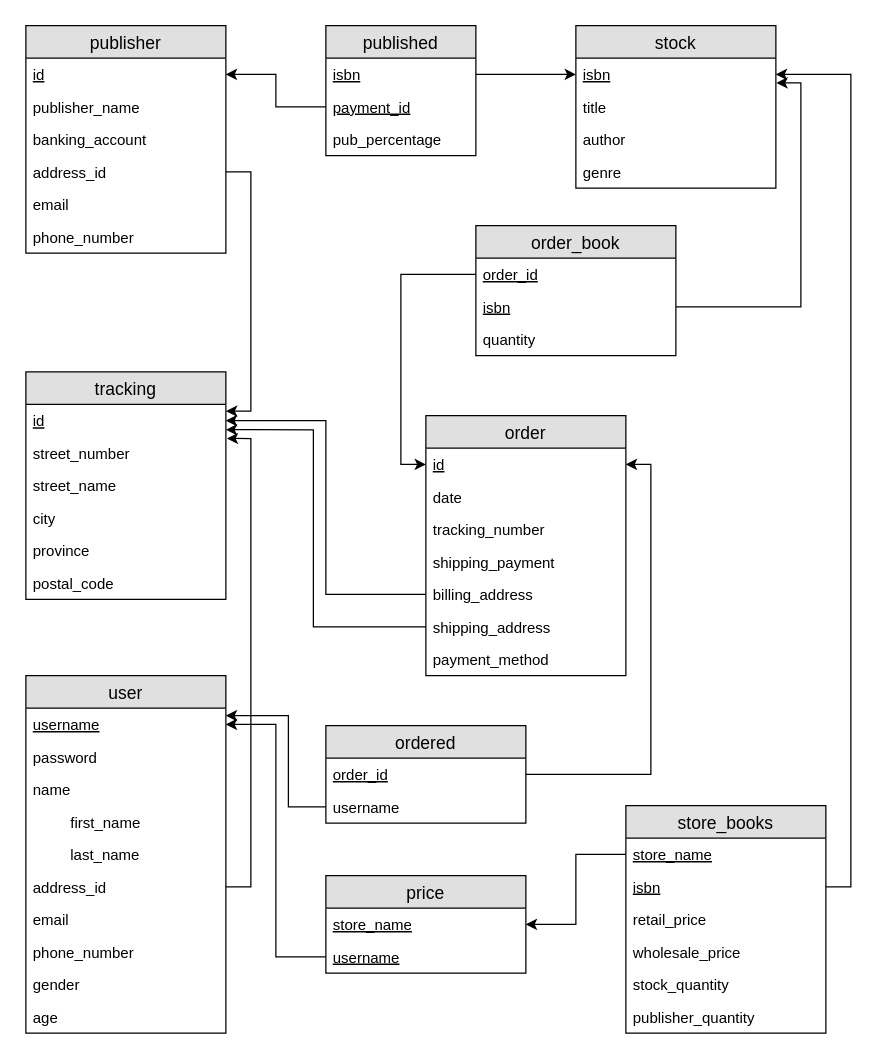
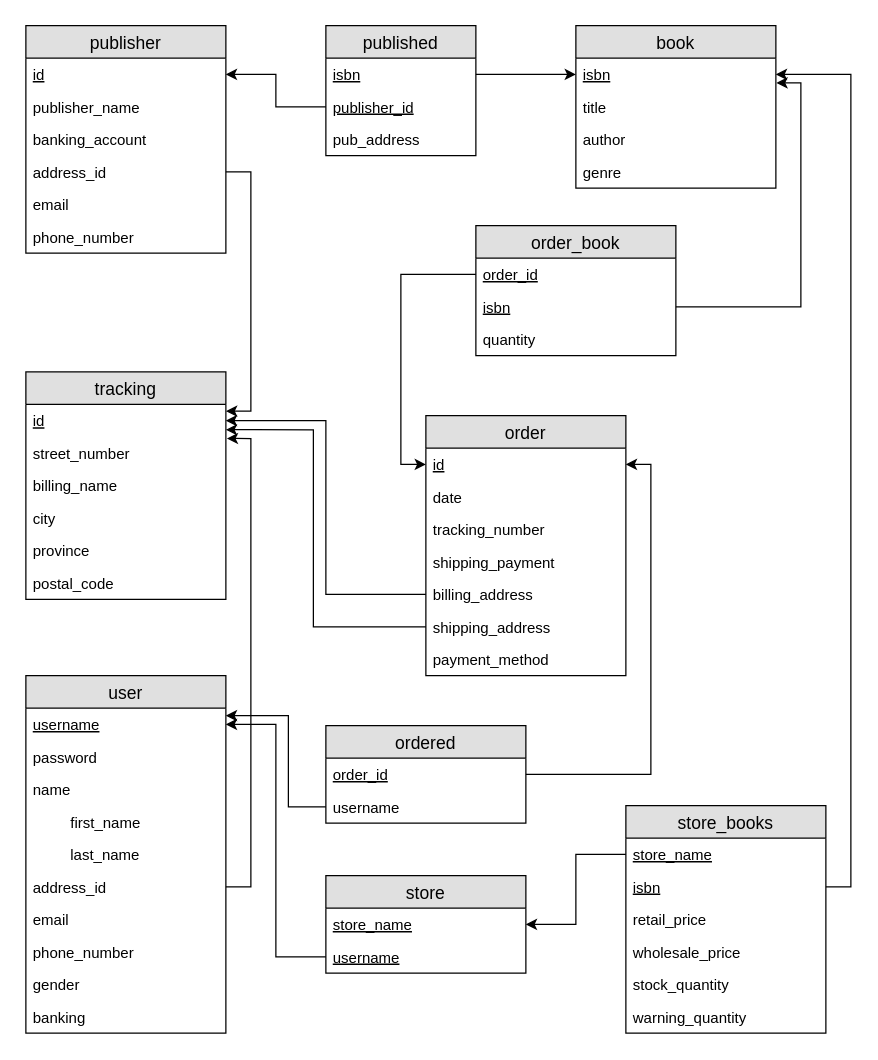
node "stock": label "stock" -> "book"
node "payment_id": label "payment_id" -> "publisher_id"
node "pub_percentage": label "pub_percentage" -> "pub_address"
node "street_name": label "street_name" -> "billing_name"
node "price": label "price" -> "store"
node "age": label "age" -> "banking"
node "publisher_quantity": label "publisher_quantity" -> "warning_quantity"
